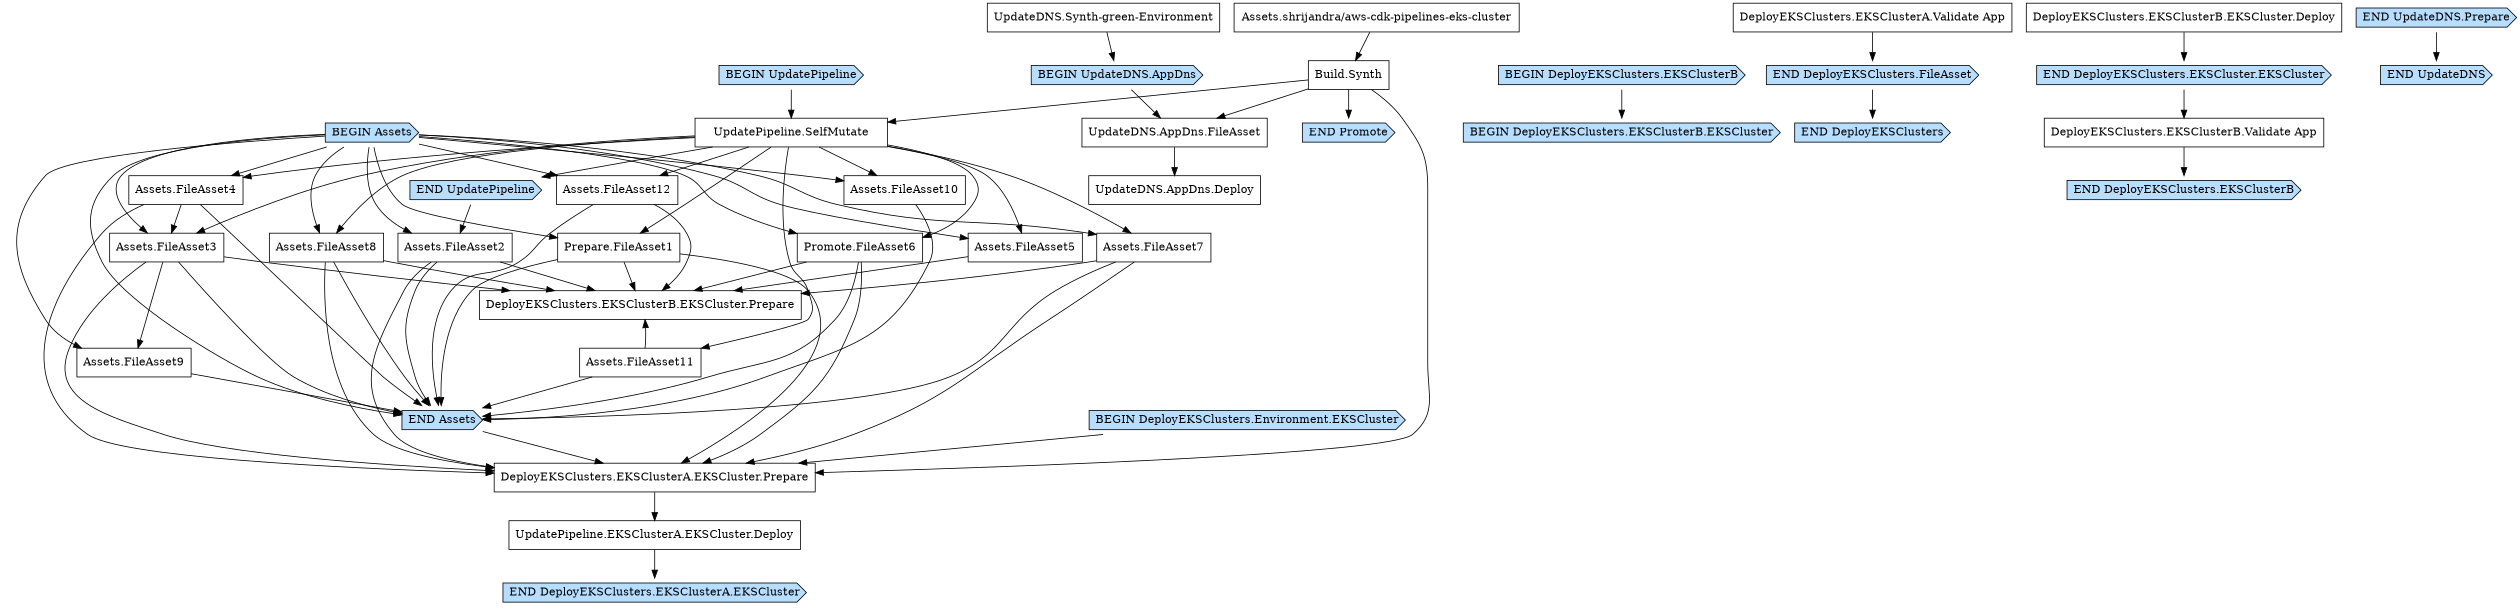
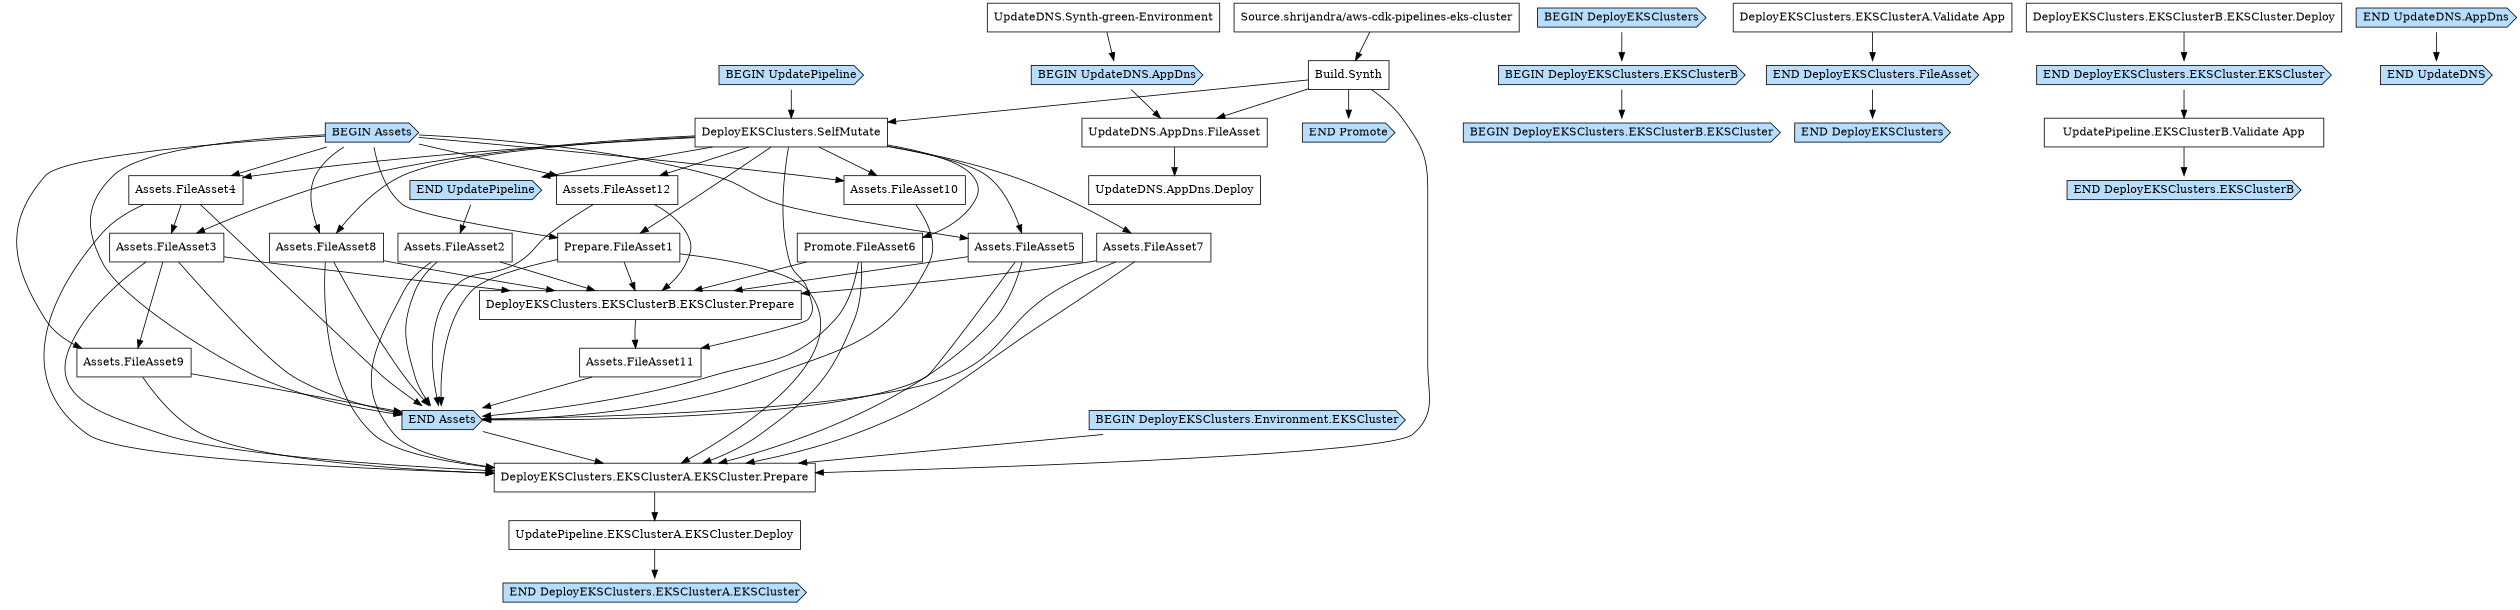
node "Assets.shrijandra/aws-cdk-pipelines-eks-cluster": label "Assets.shrijandra/aws-cdk-pipelines-eks-cluster" -> "Source.shrijandra/aws-cdk-pipelines-eks-cluster"
node "BEGIN DeployEKSClusters": added
node "END UpdateDNS.Prepare": label "END UpdateDNS.Prepare" -> "END UpdateDNS.AppDns"
node "UpdatePipeline.SelfMutate": label "UpdatePipeline.SelfMutate" -> "DeployEKSClusters.SelfMutate"
node "DeployEKSClusters.EKSClusterB.Validate App": label "DeployEKSClusters.EKSClusterB.Validate App" -> "UpdatePipeline.EKSClusterB.Validate App"
edge "BEGIN Assets" -> "Assets.FileAsset3": removed
edge "BEGIN Assets" -> "Promote.FileAsset6": removed
edge "BEGIN Assets" -> "Assets.FileAsset7": removed
edge "BEGIN Assets" -> "Assets.FileAsset2": removed
edge "Assets.FileAsset11" -> "DeployEKSClusters.EKSClusterB.EKSCluster.Prepare": reversed
edge "Assets.FileAsset5" -> "DeployEKSClusters.EKSClusterA.EKSCluster.Prepare": added
edge "Assets.FileAsset5" -> "END Assets": added
edge "Assets.FileAsset9" -> "DeployEKSClusters.EKSClusterA.EKSCluster.Prepare": added
